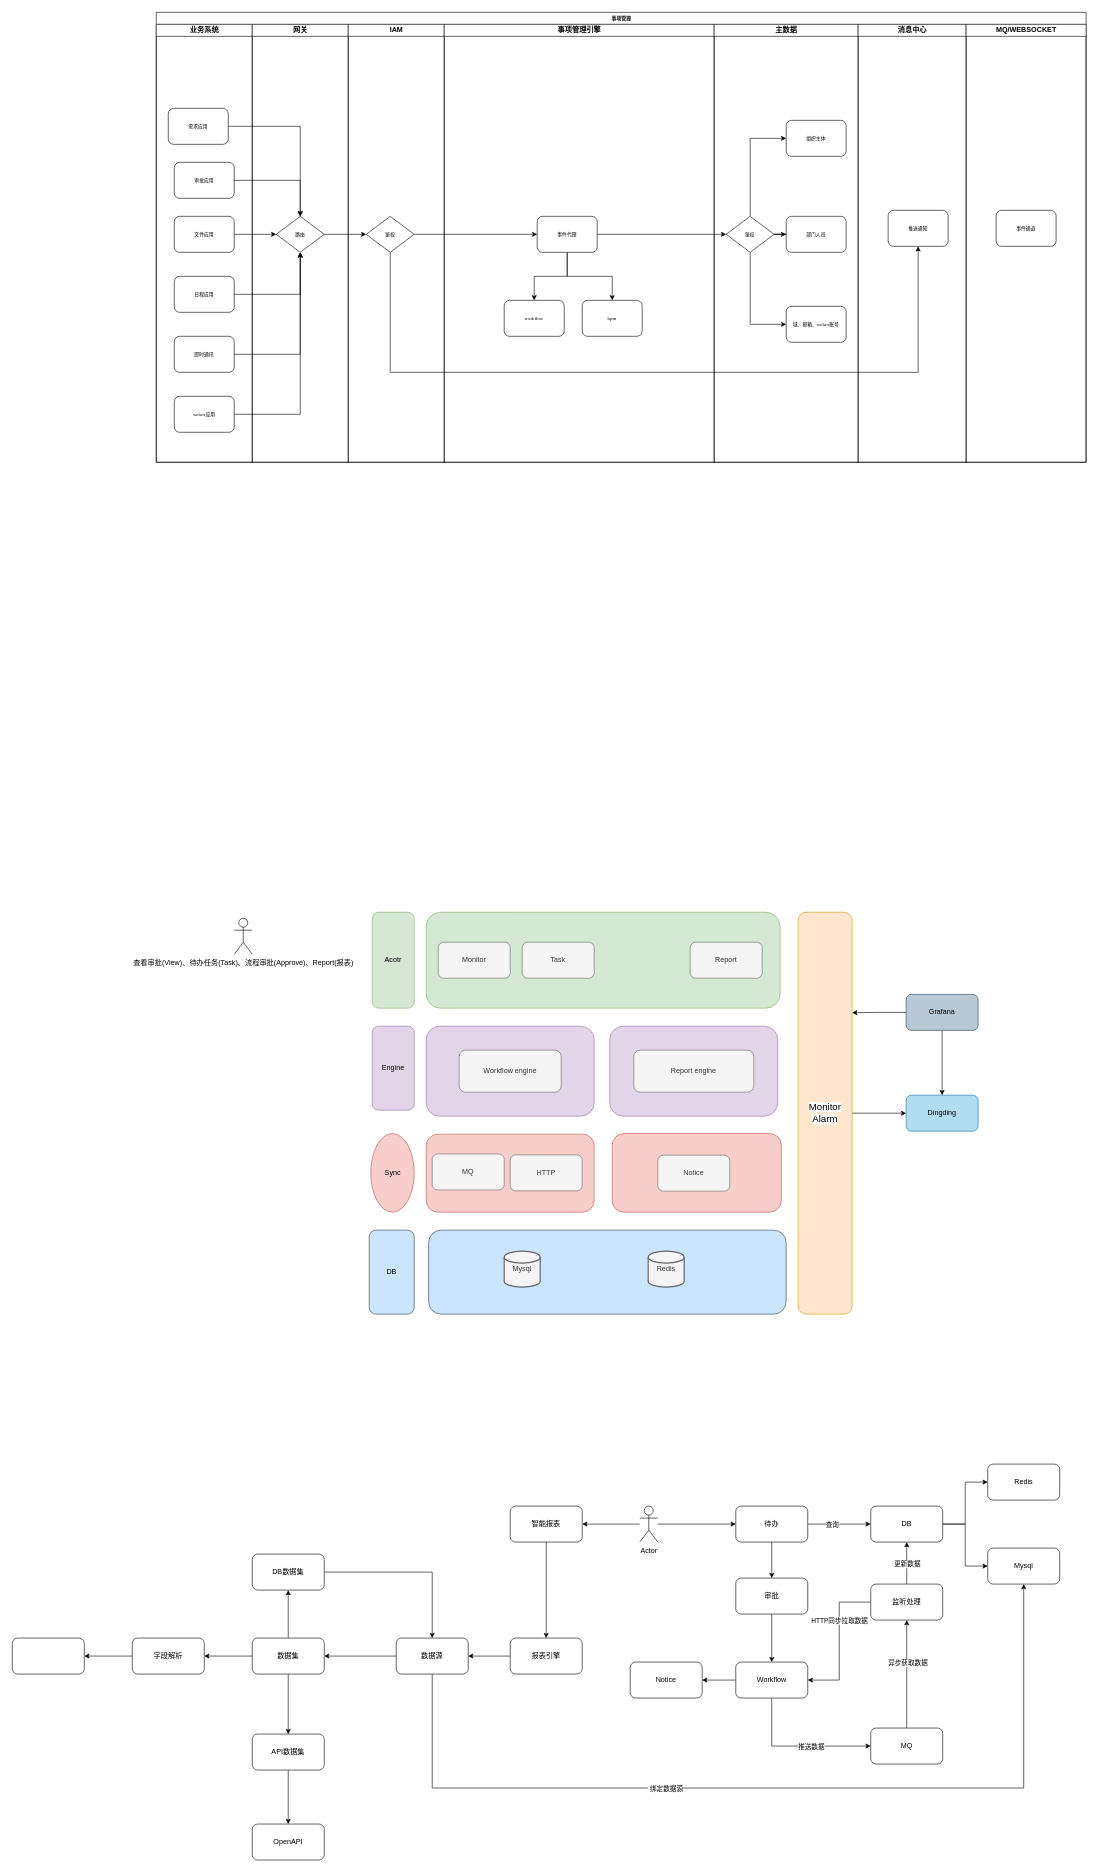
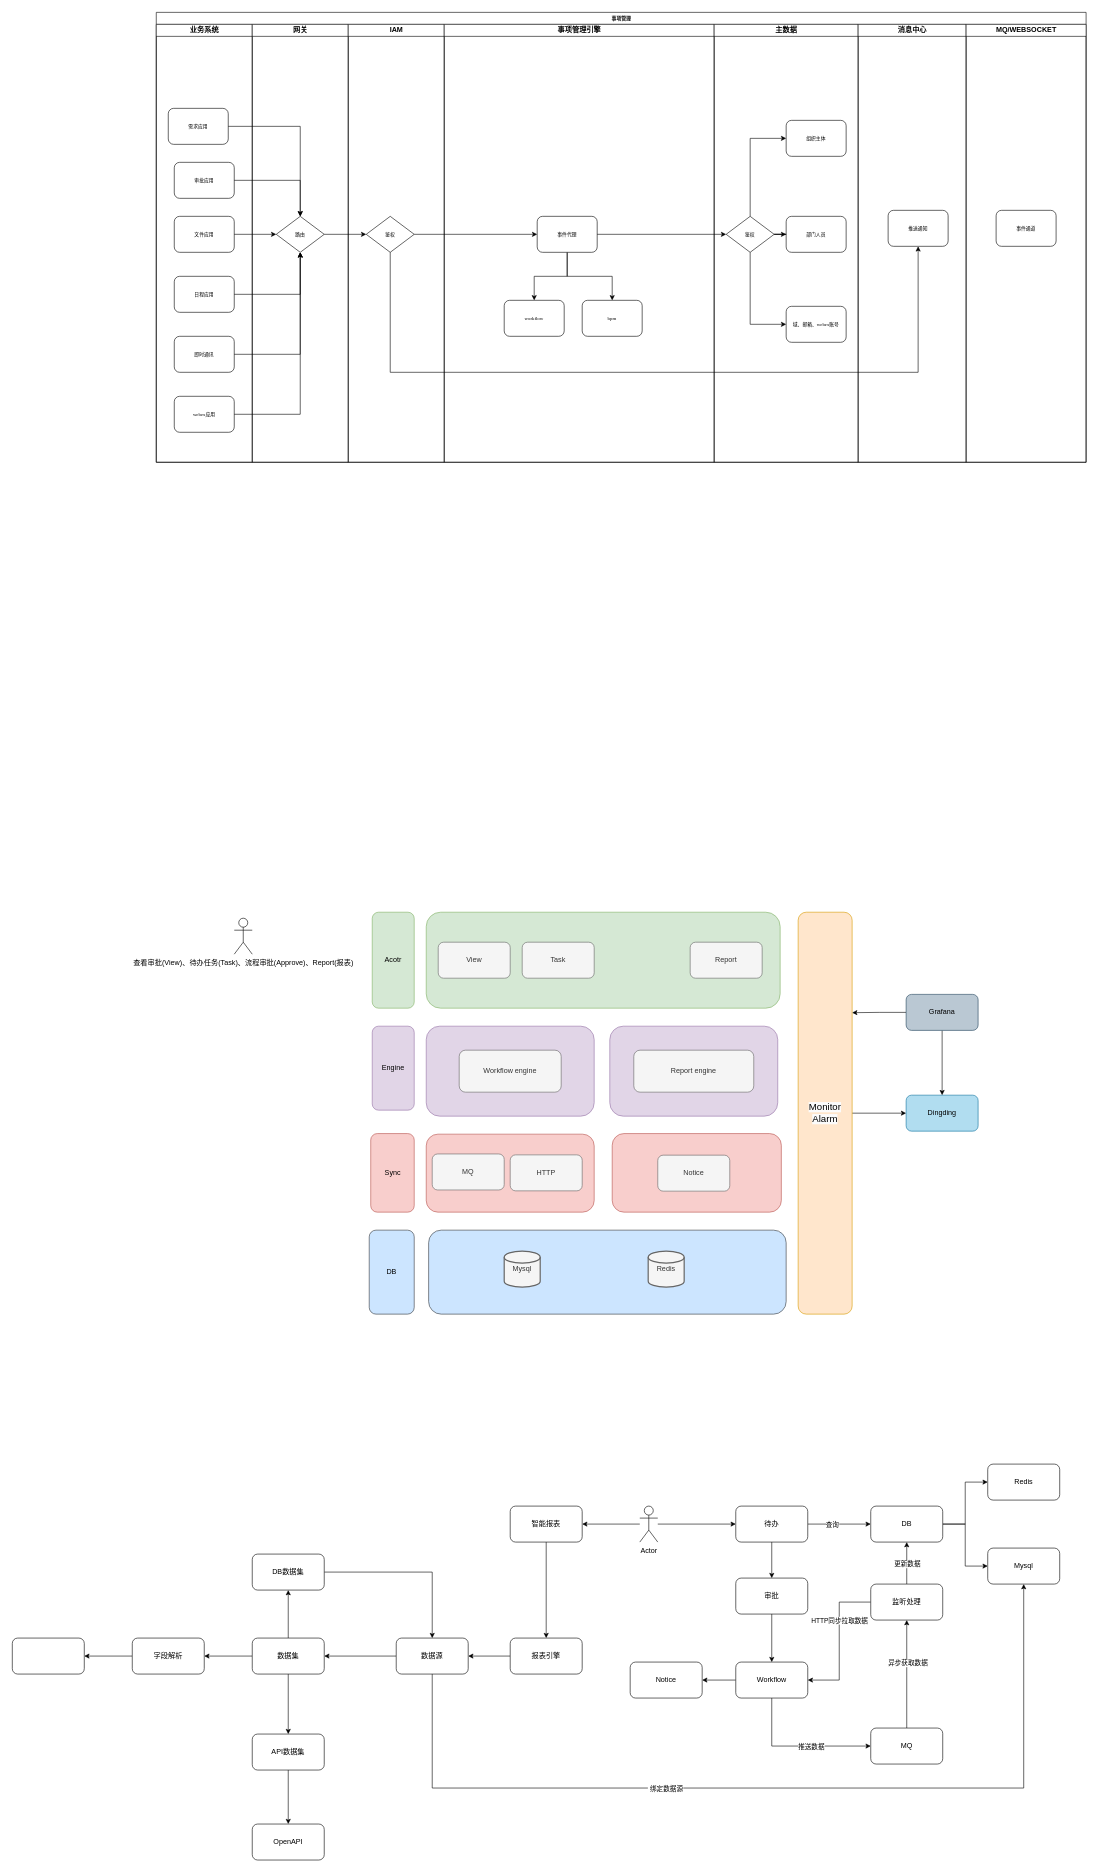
node "Monitor": label "Monitor" -> "View"
node "Sync": shape ellipse -> rounded rectangle
